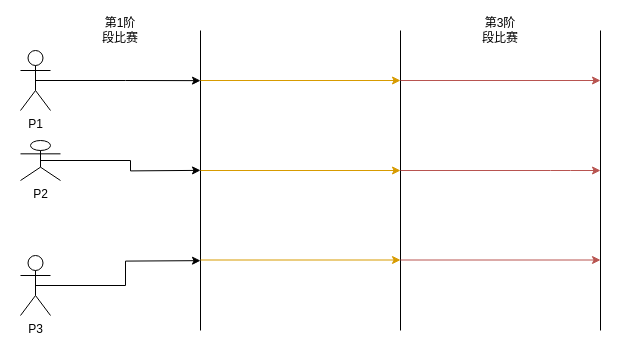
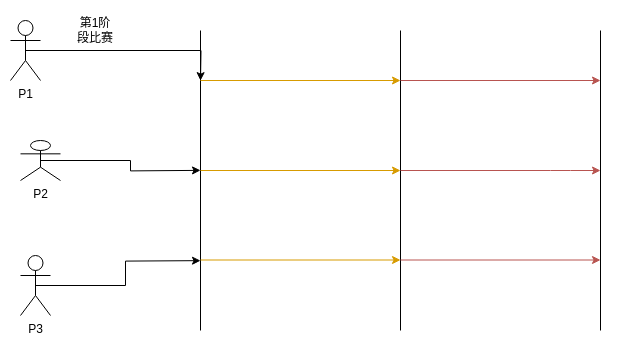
node "第1阶段比赛": moved (121, 31) -> (96, 31)
node "第3阶段比赛": removed
node "P1": moved (36, 81) -> (26, 51)
